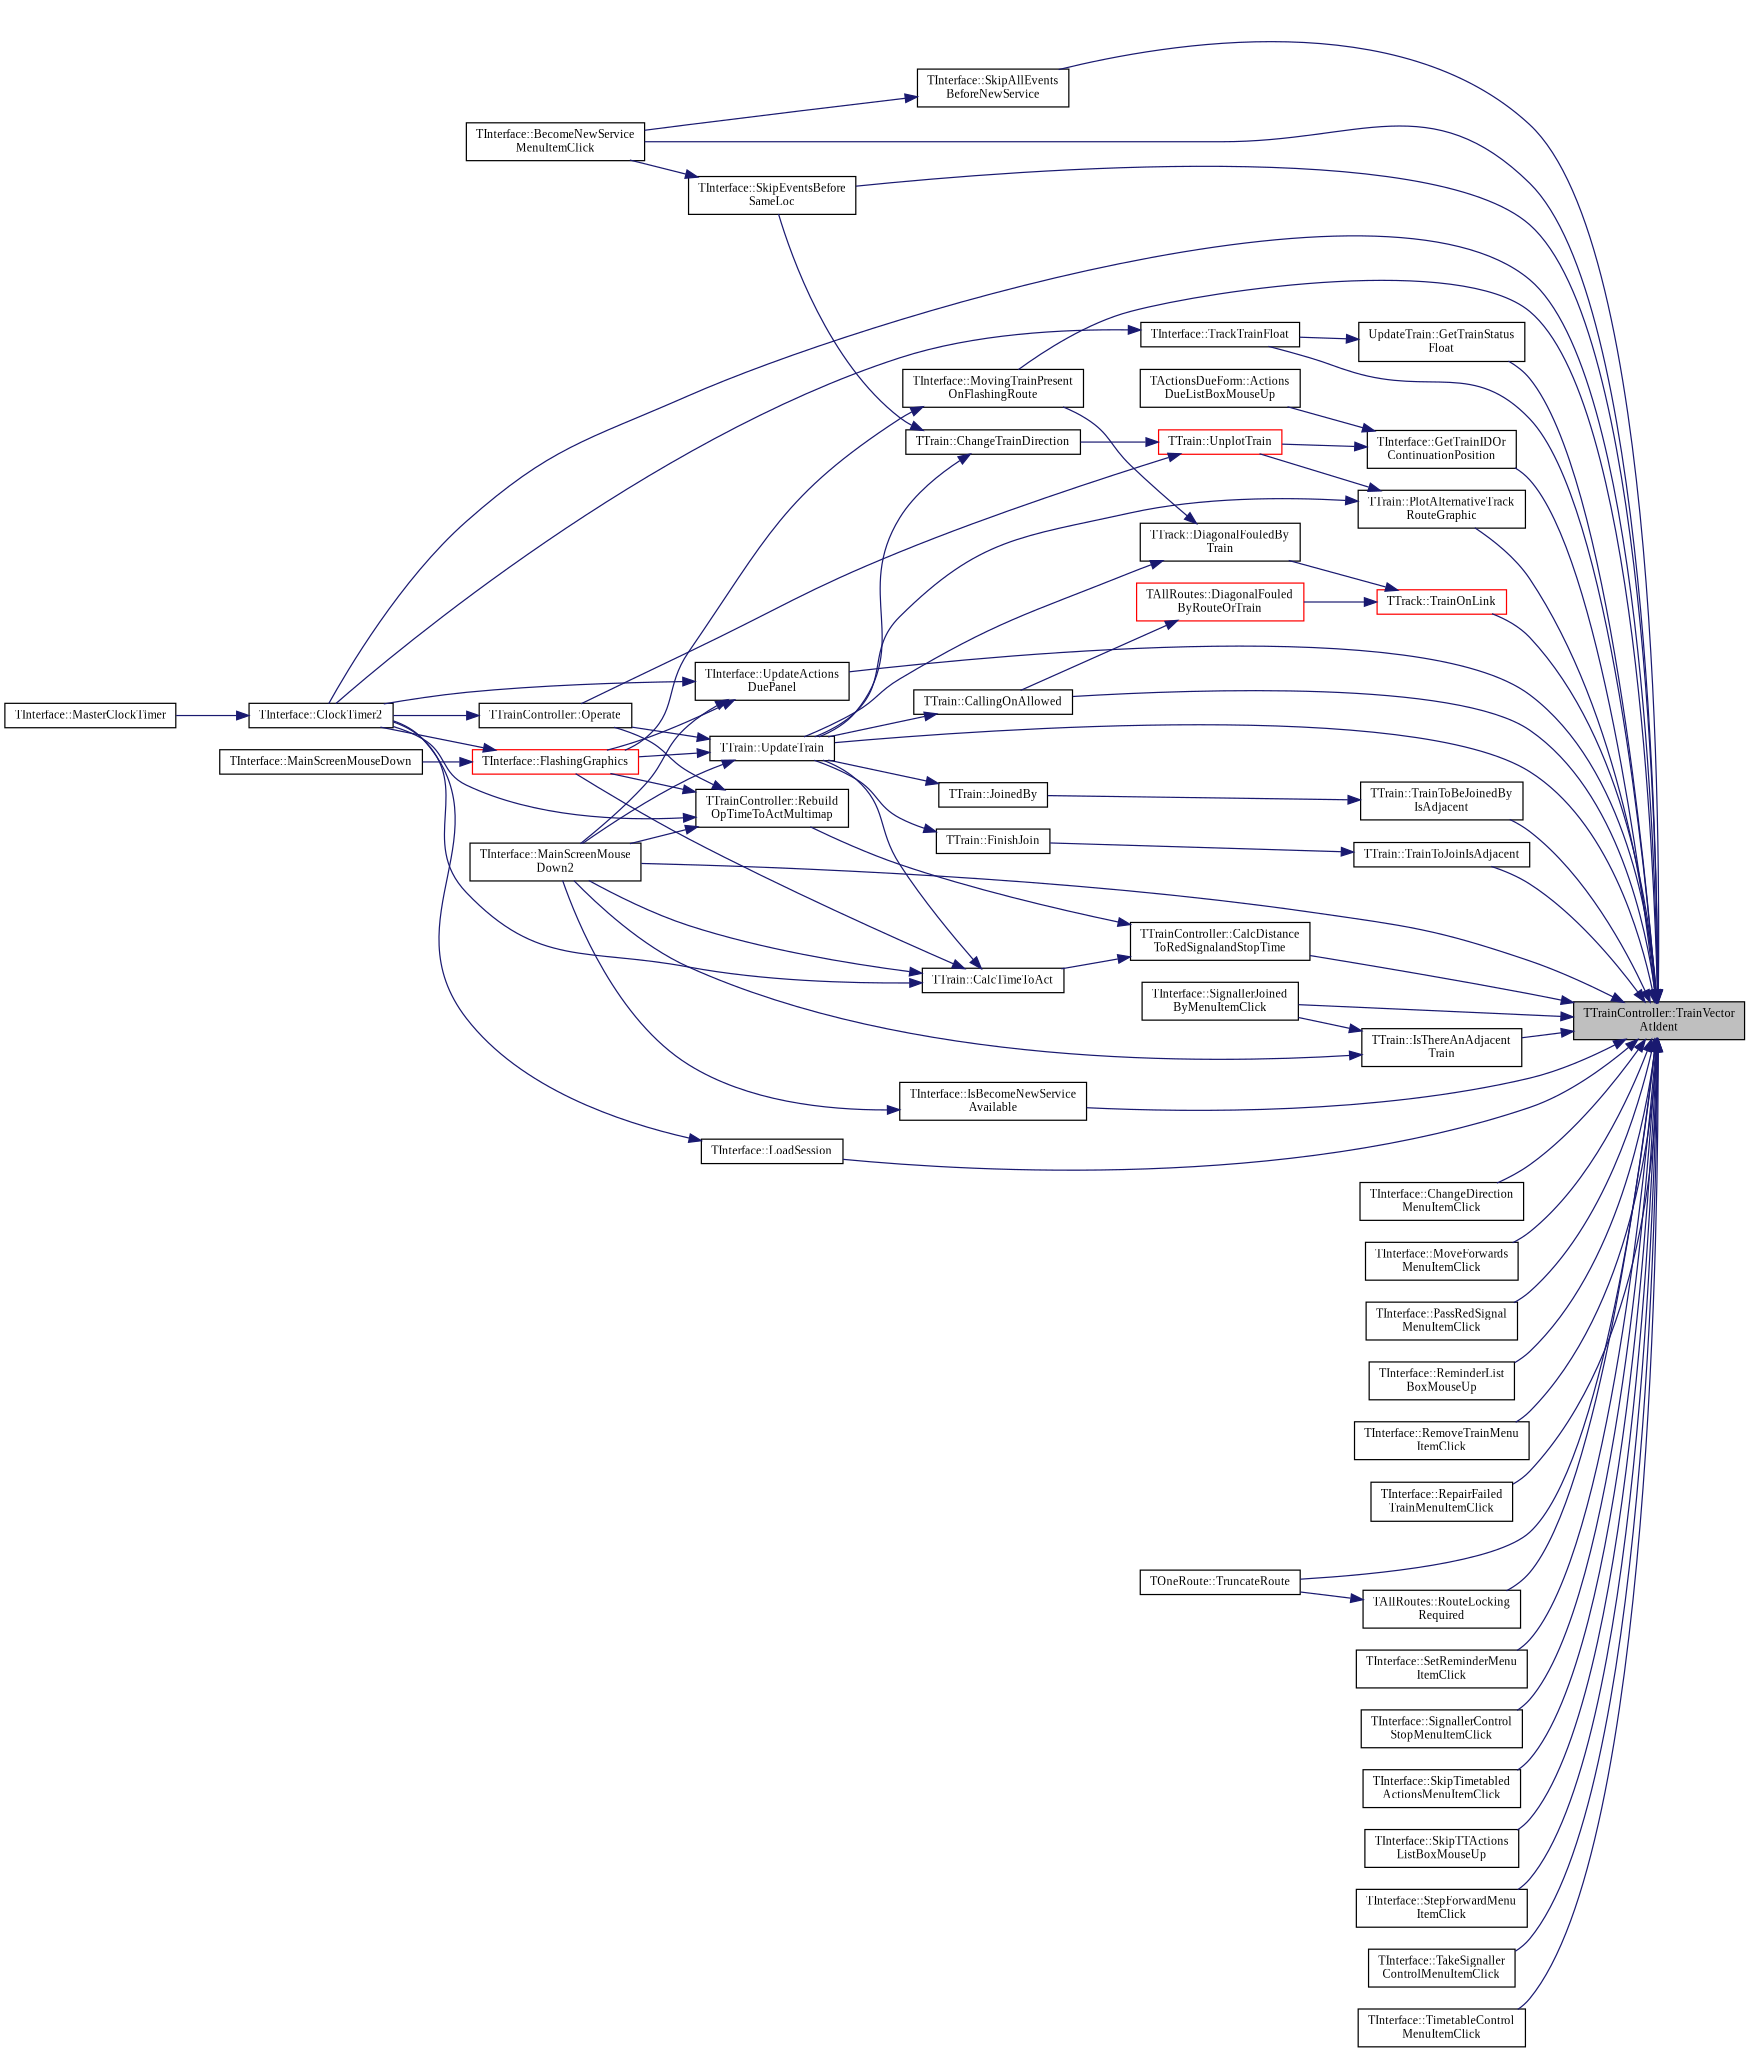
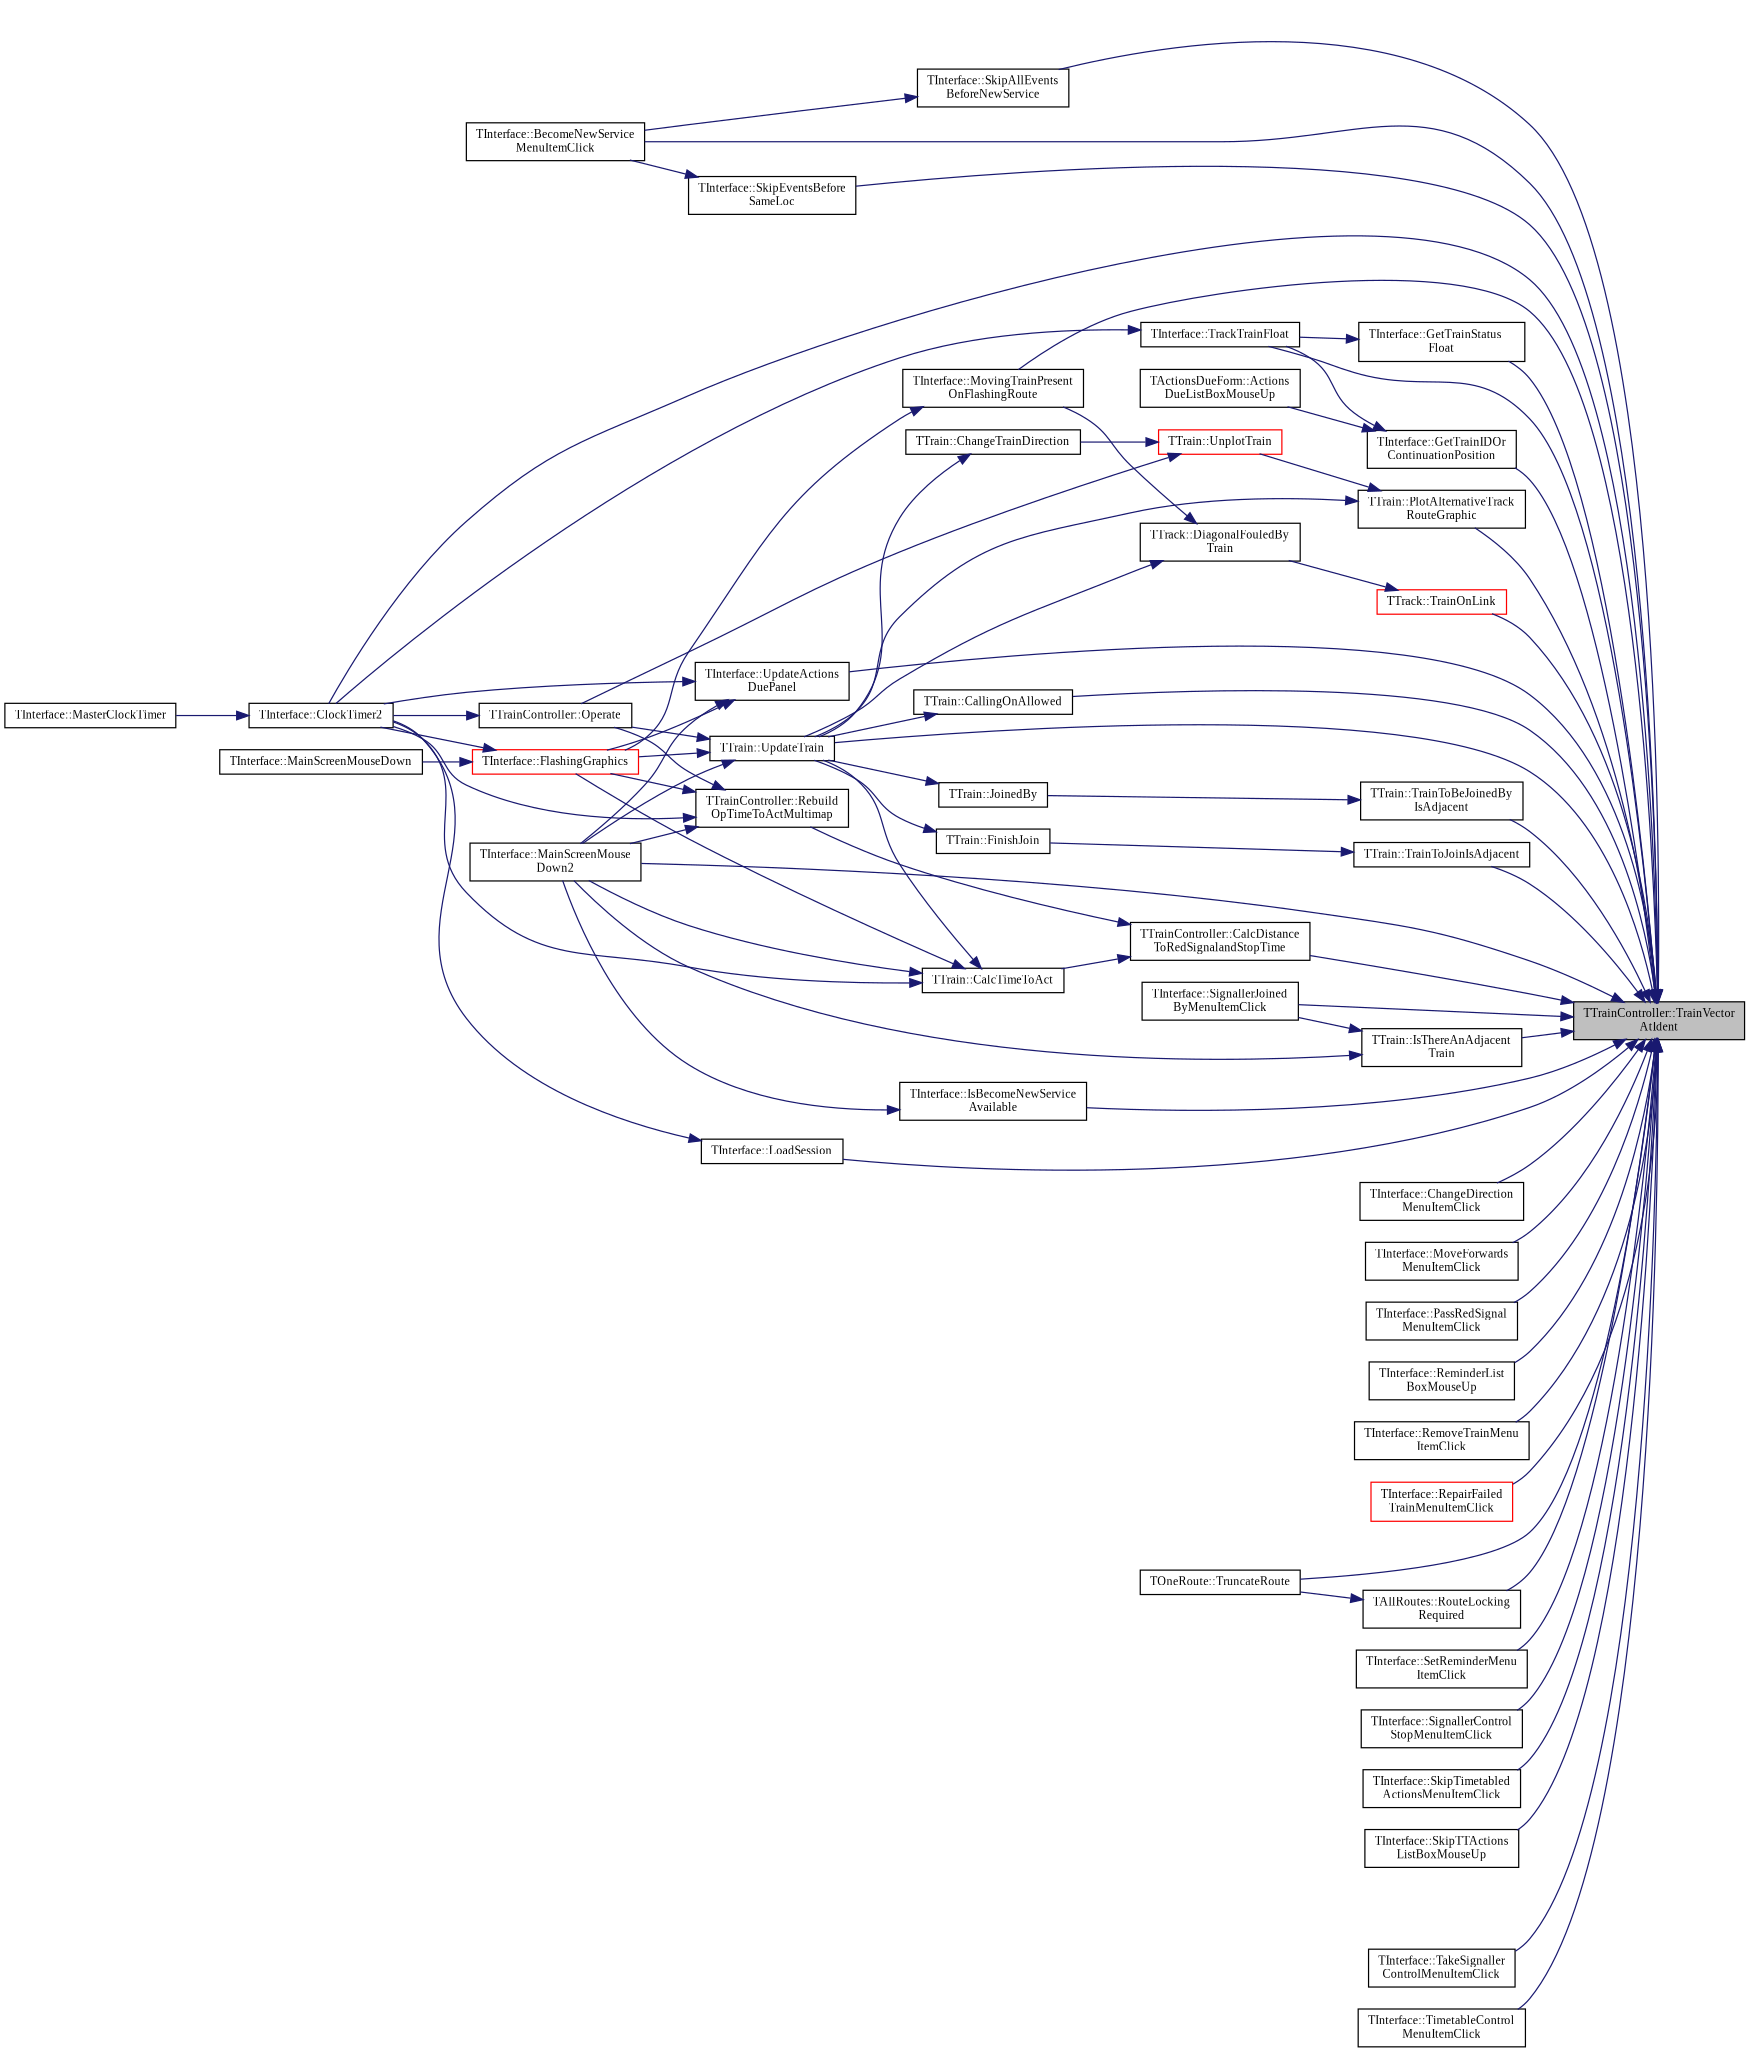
edge "TInterface::SkipEventsBefore SameLoc" -> "TTrain::ChangeTrainDirection": removed
node "UpdateTrain::GetTrainStatus Float": label "UpdateTrain::GetTrainStatus Float" -> "TInterface::GetTrainStatus Float"
edge "TTrain::UnplotTrain" -> "TInterface::GetTrainIDOr ContinuationPosition": now "TInterface::TrackTrainFloat" -> "TInterface::GetTrainIDOr ContinuationPosition"
node "TAllRoutes::DiagonalFouled ByRouteOrTrain": removed
node "TInterface::RepairFailed TrainMenuItemClick": color black -> red
node "TInterface::StepForwardMenu ItemClick": removed
